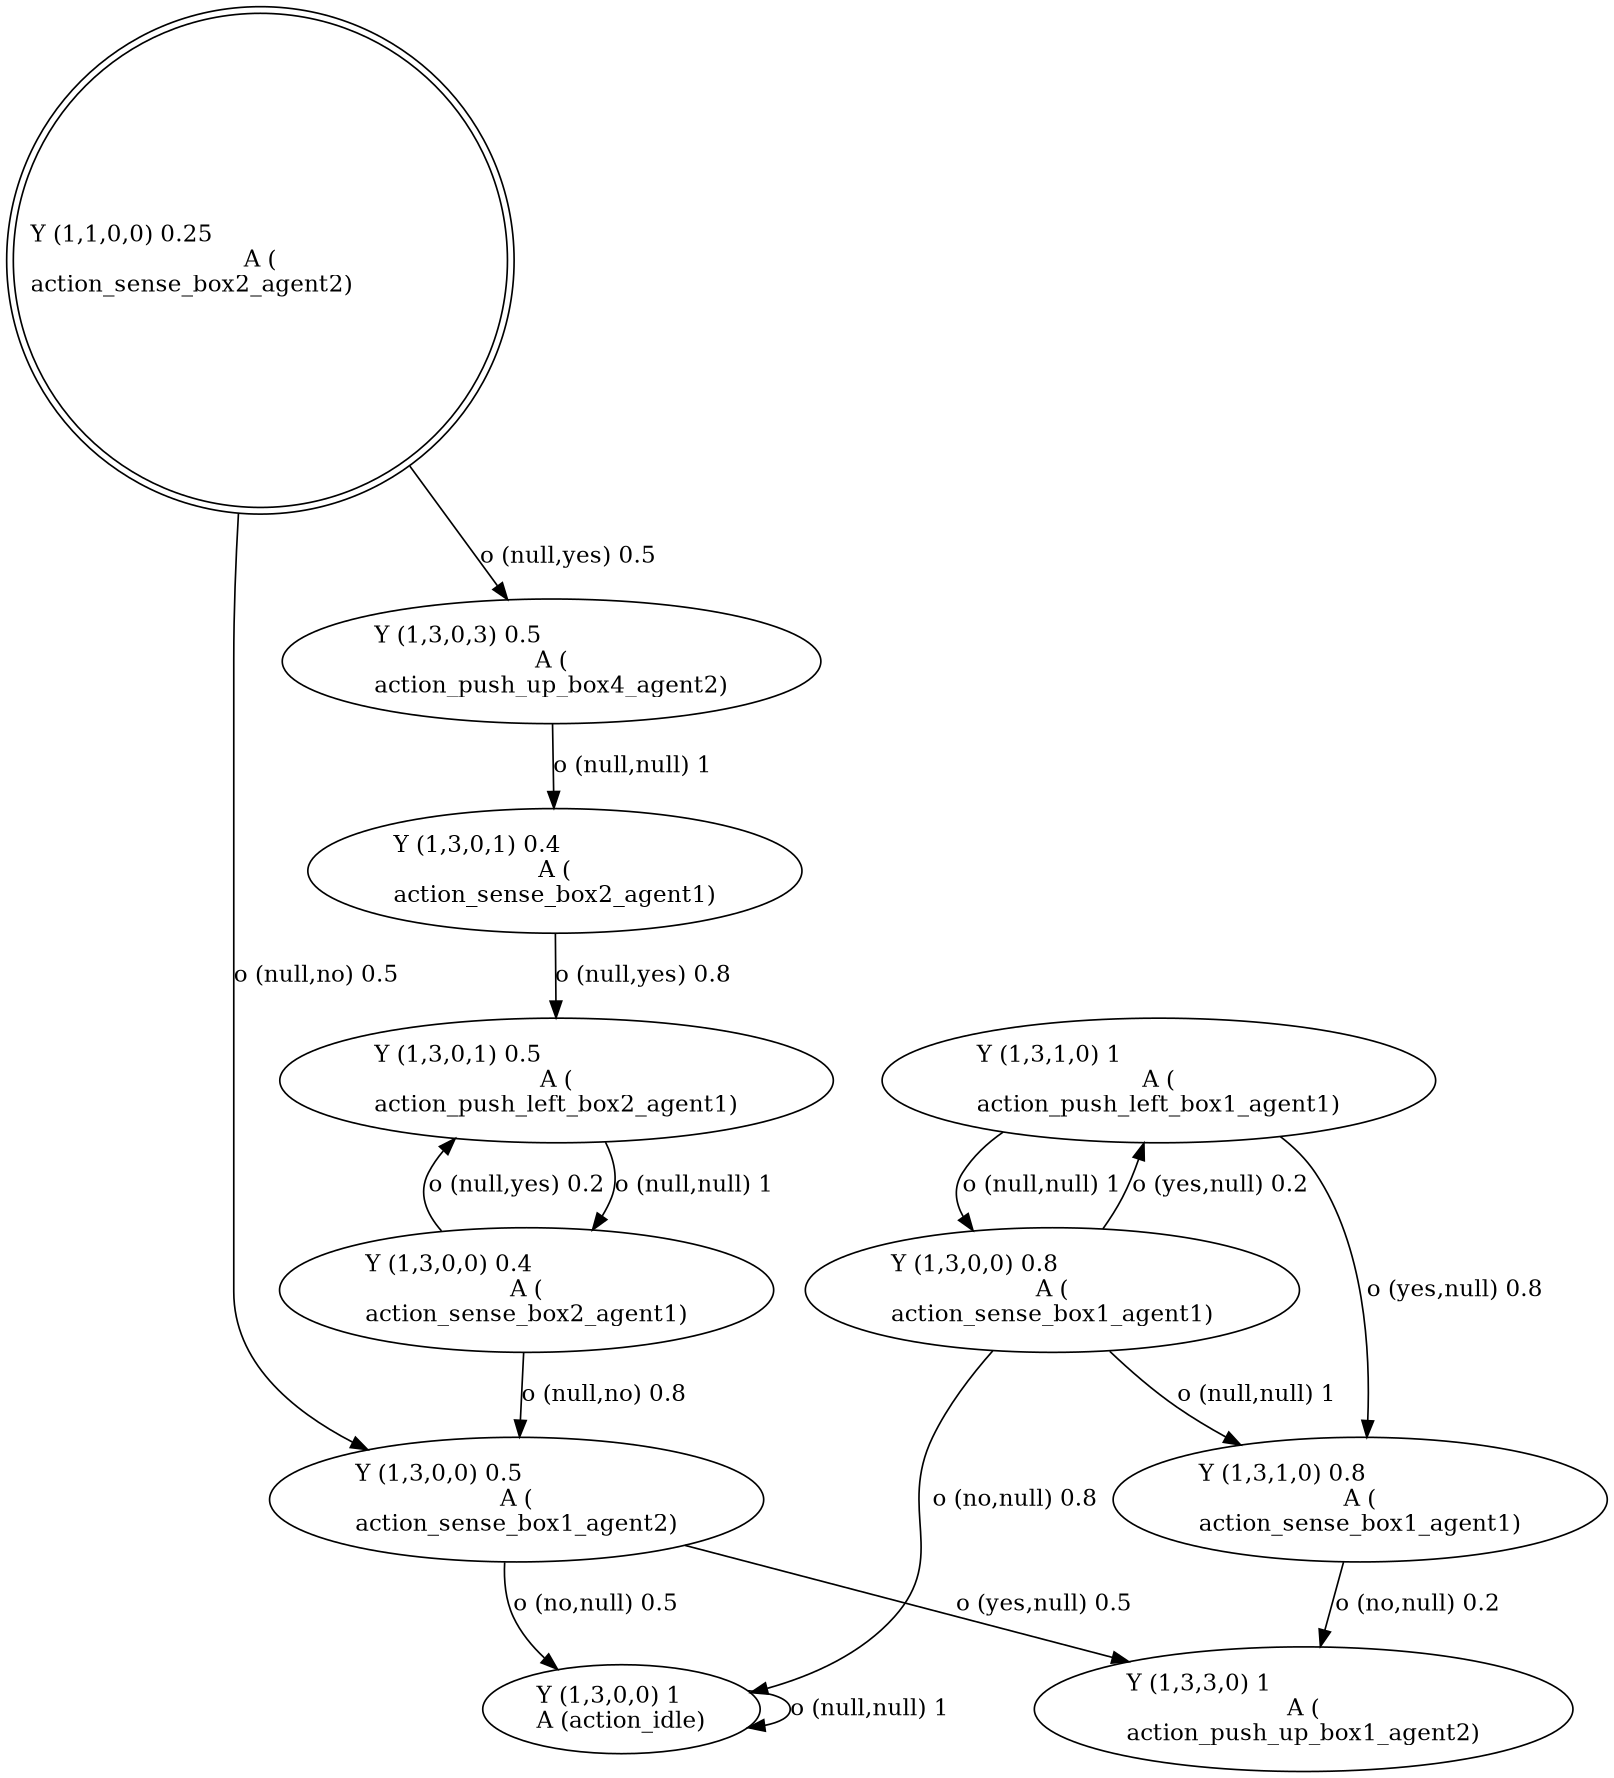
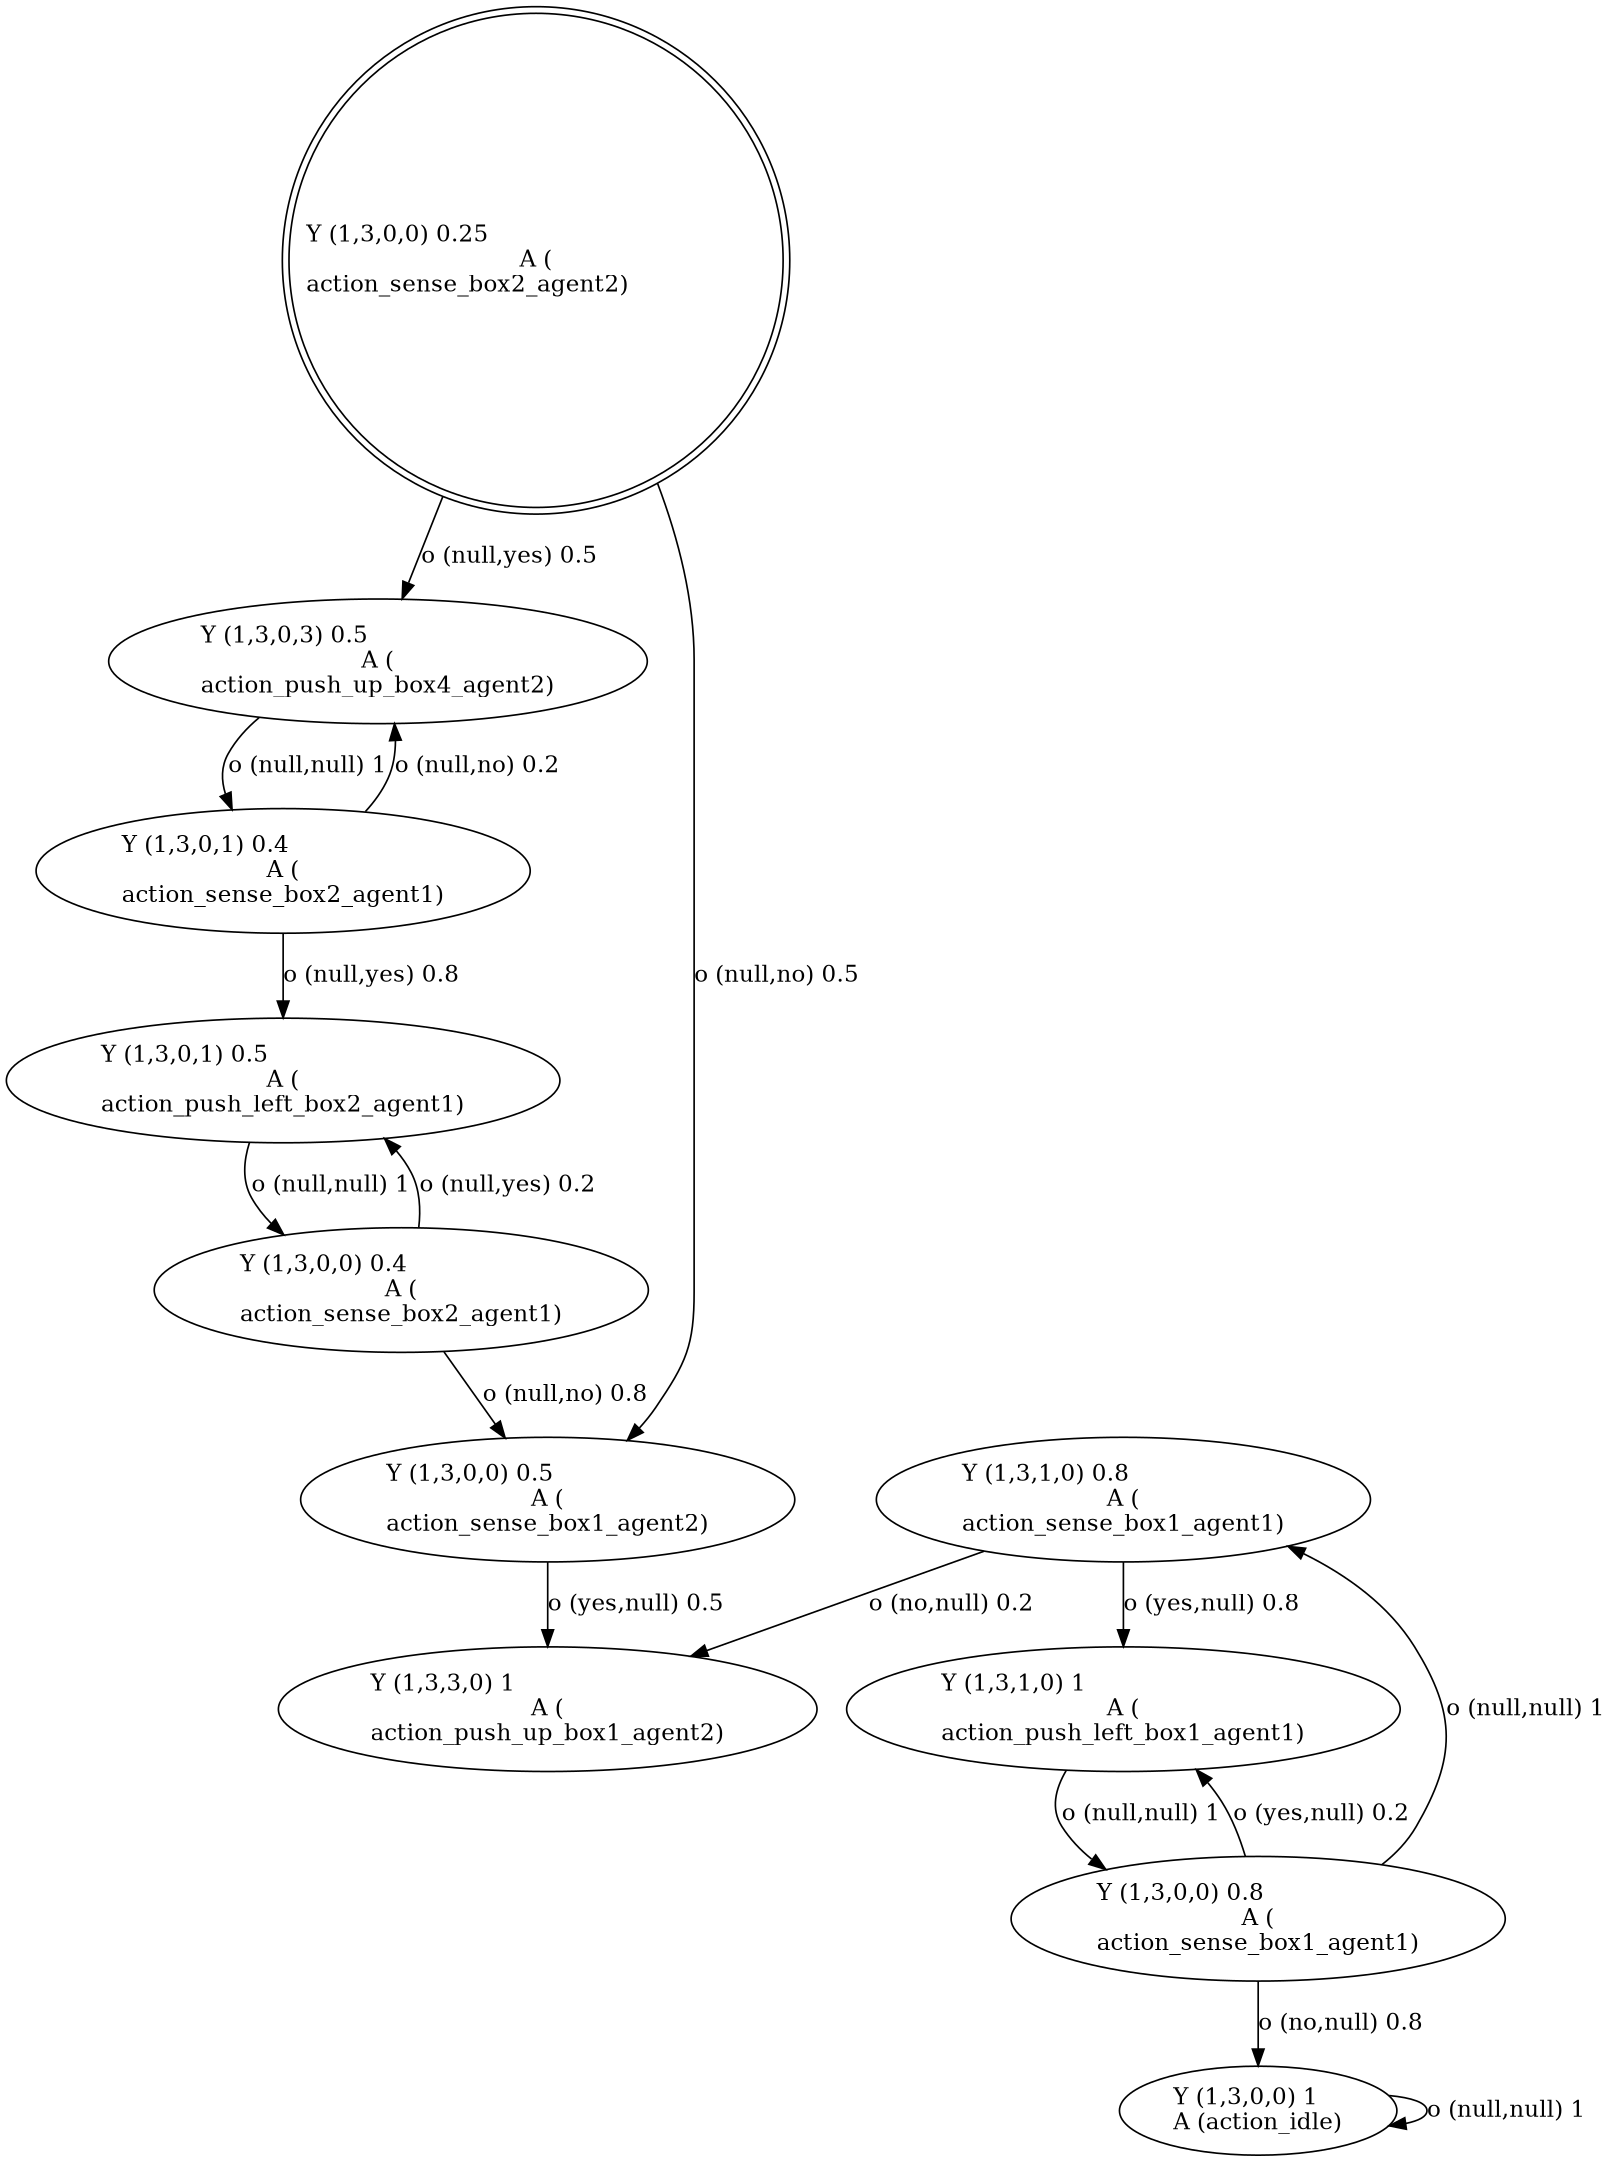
node "Y (1,1,0,0) 0.25 A ( action_sense_box2_agent2)": label "Y (1,1,0,0) 0.25 A ( action_sense_box2_agent2)" -> "Y (1,3,0,0) 0.25 A ( action_sense_box2_agent2)"
edge "Y (1,3,0,1) 0.4 A ( action_sense_box2_agent1)" -> "Y (1,3,0,3) 0.5 A ( action_push_up_box4_agent2)": added, label "o (null,no) 0.2"
edge "Y (1,3,1,0) 1 A ( action_push_left_box1_agent1)" -> "Y (1,3,1,0) 0.8 A ( action_sense_box1_agent1)": reversed
edge "Y (1,3,0,0) 0.5 A ( action_sense_box1_agent2)" -> "Y (1,3,0,0) 1 A (action_idle)": removed, label "o (no,null) 0.5"
